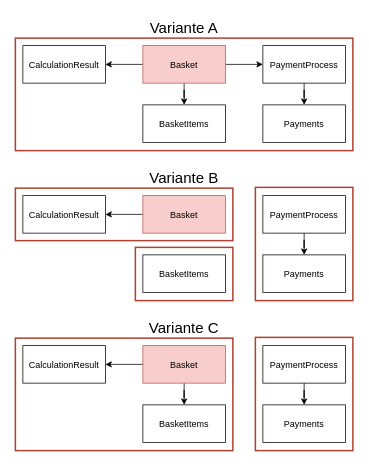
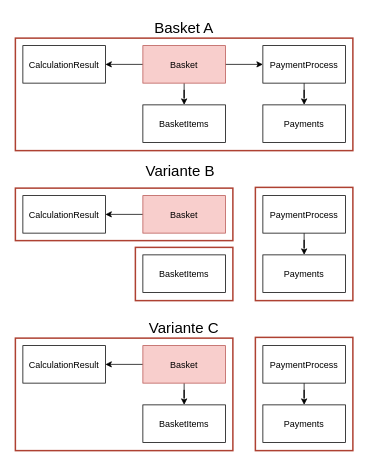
node "Variante A": label "Variante A" -> "Basket A"
node "Variante B": moved (184, 177) -> (180, 169)
